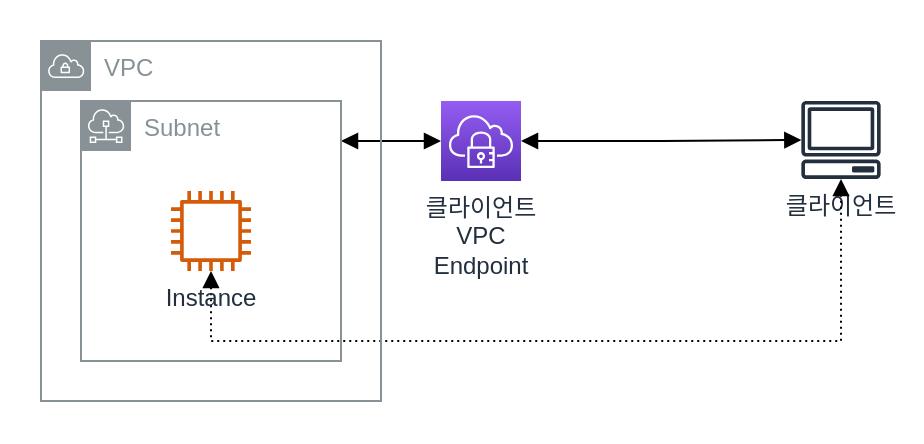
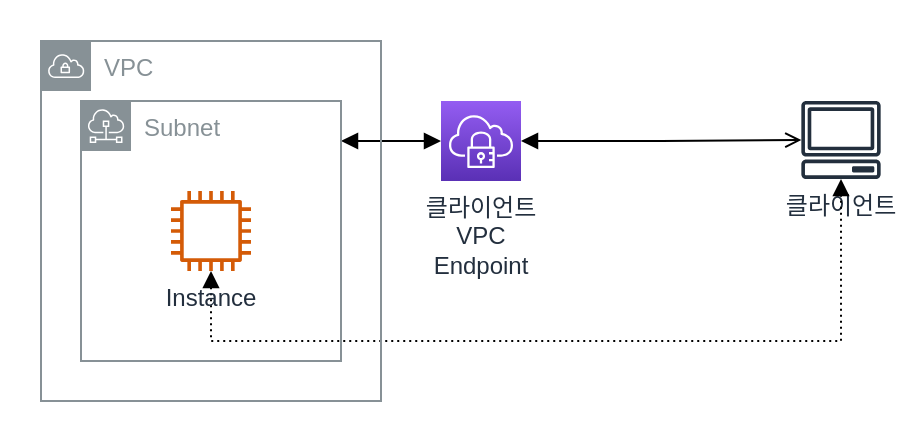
edge "클라이언트" -- "클라이언트 VPC Endpoint": arrowhead block -> open
